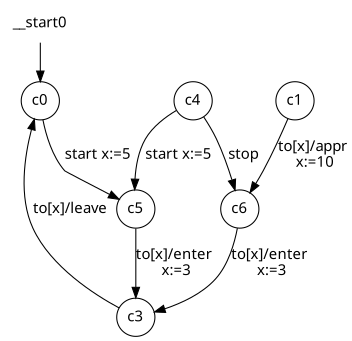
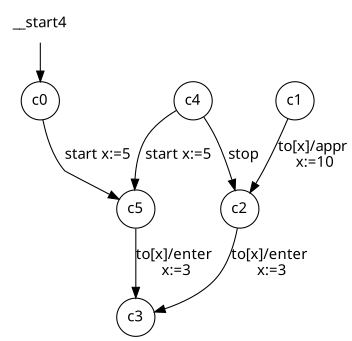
node "__start0": label "__start0" -> "__start4"
node "c6": label "c6" -> "c2"
edge "c3" -> "c0": removed, label "to[x]/leave"
